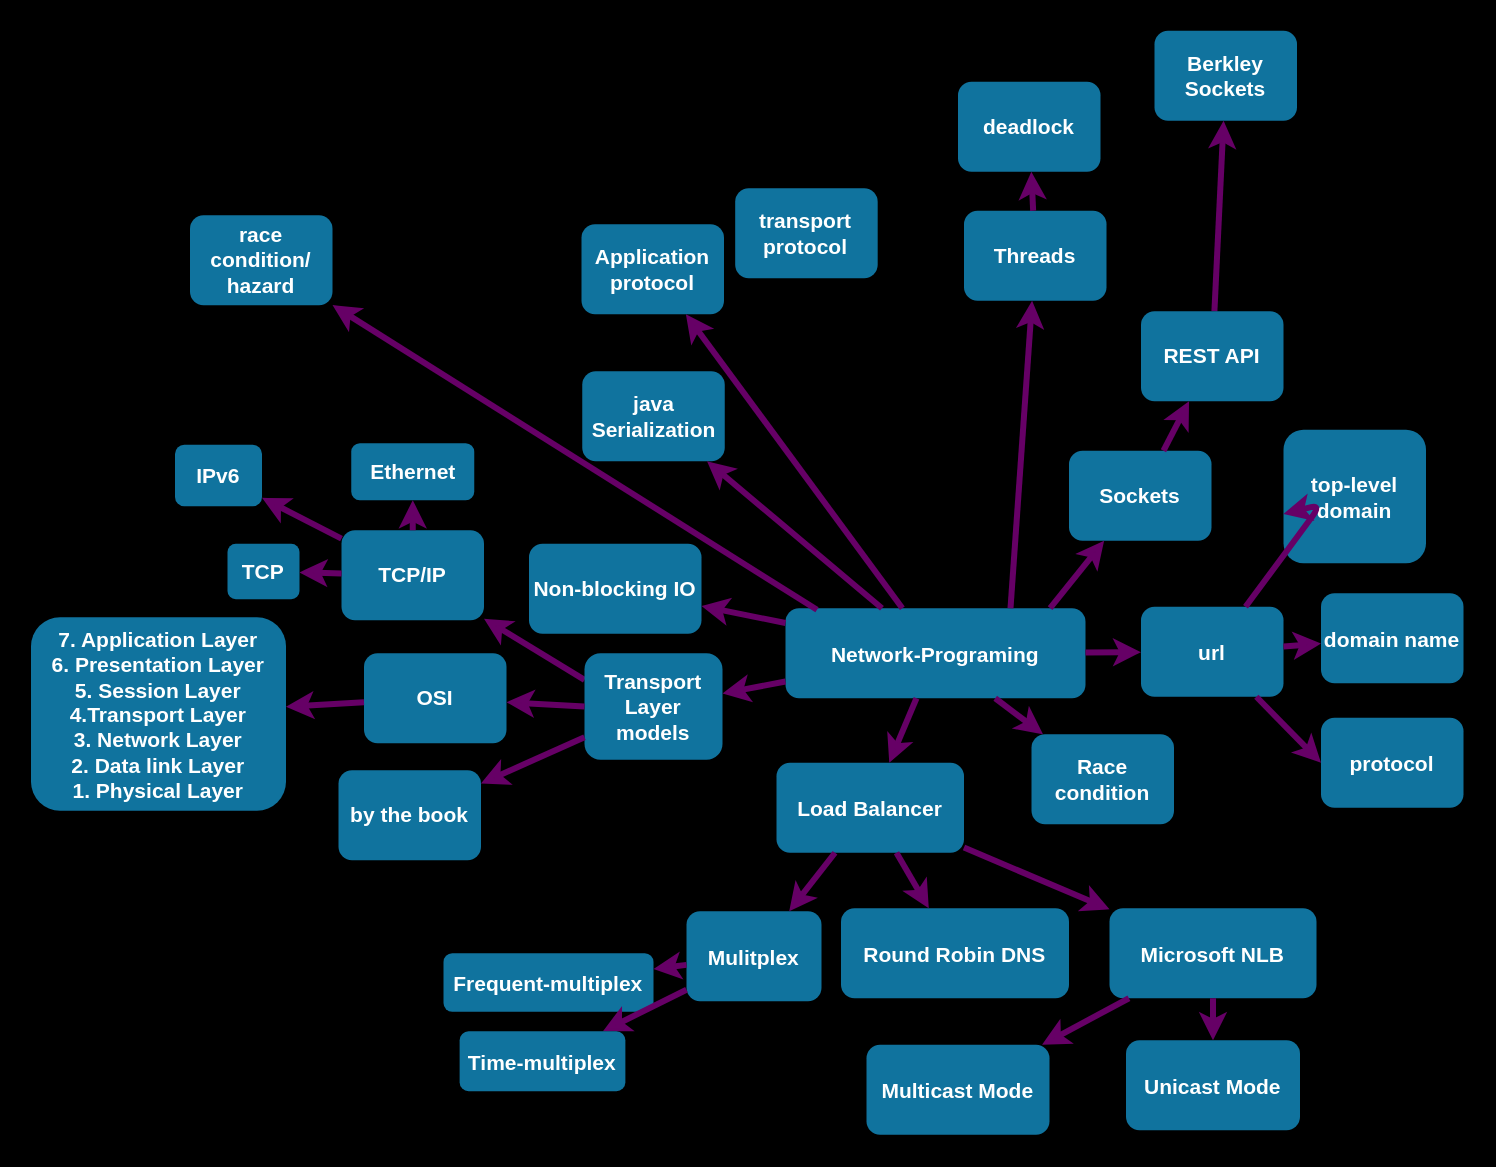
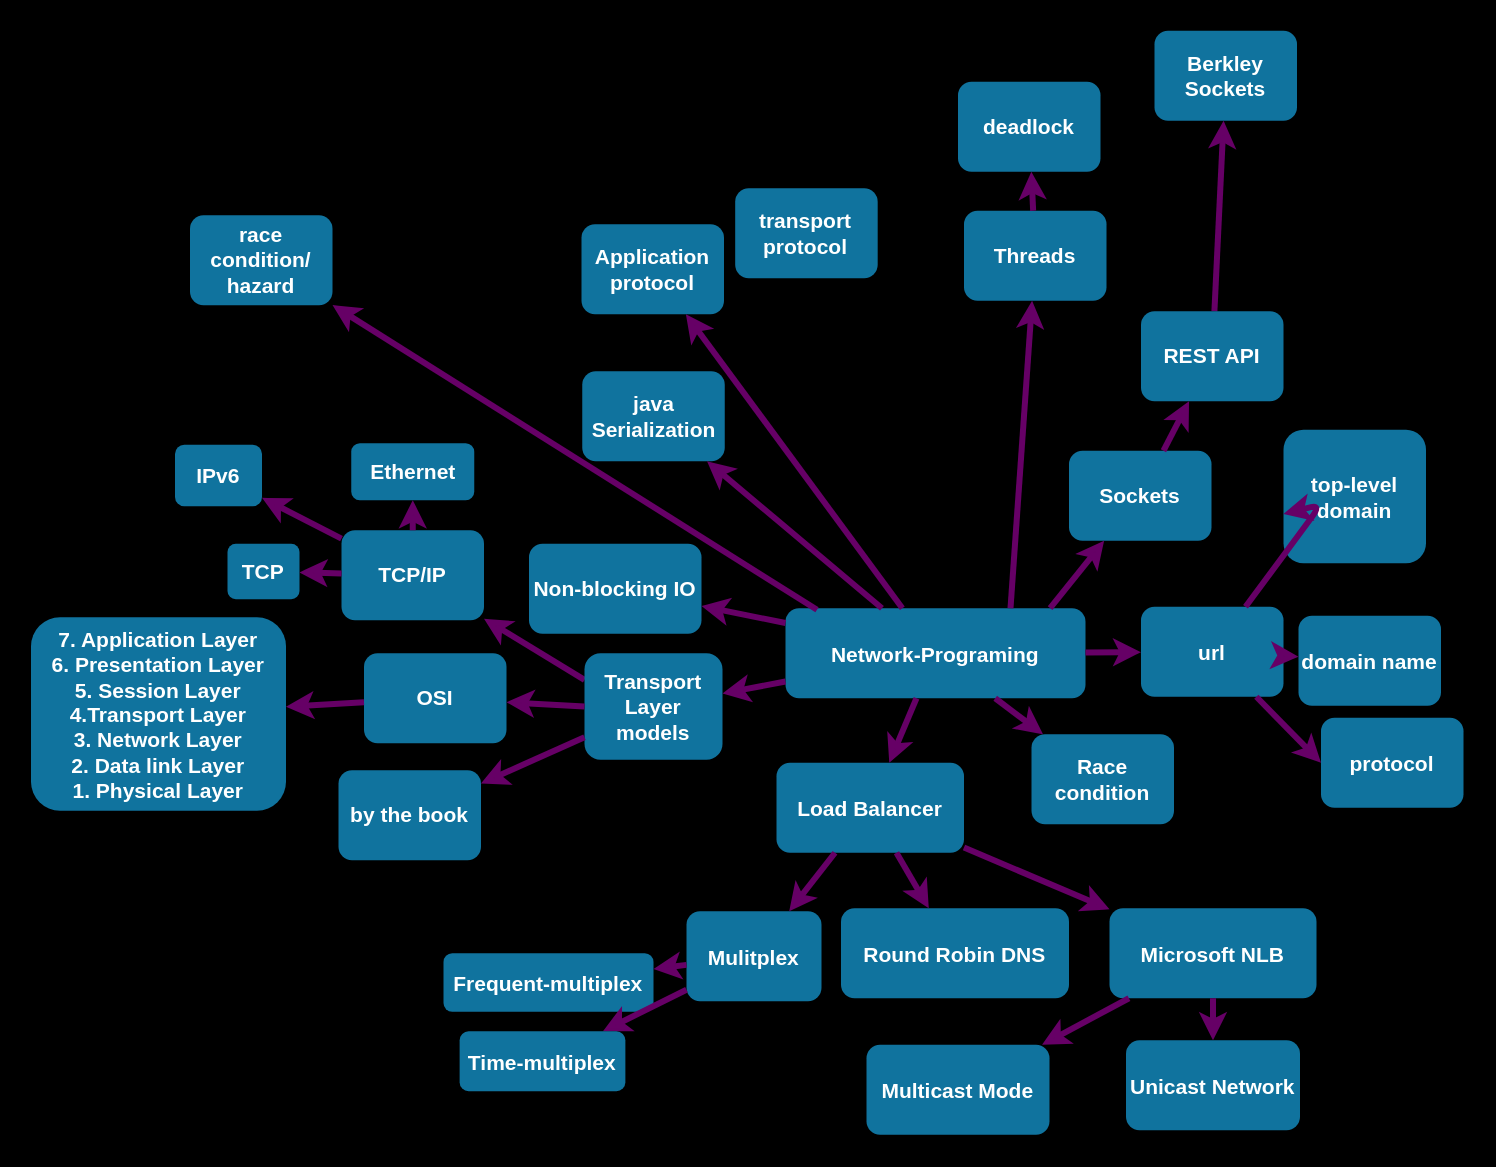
node "domain name": moved (1392, 638) -> (1370, 661)
node "Unicast Mode": label "Unicast Mode" -> "Unicast Network"
